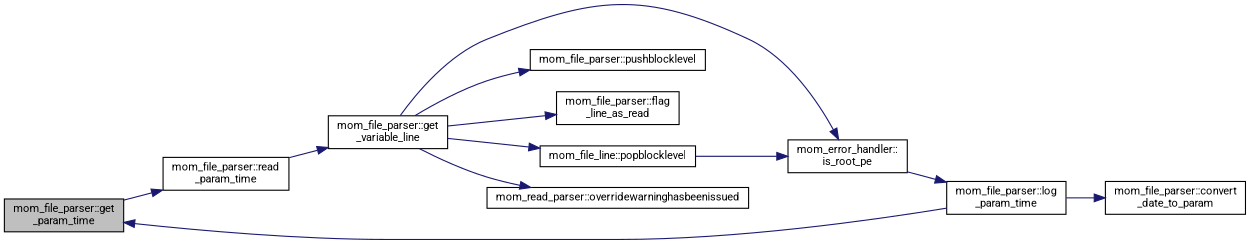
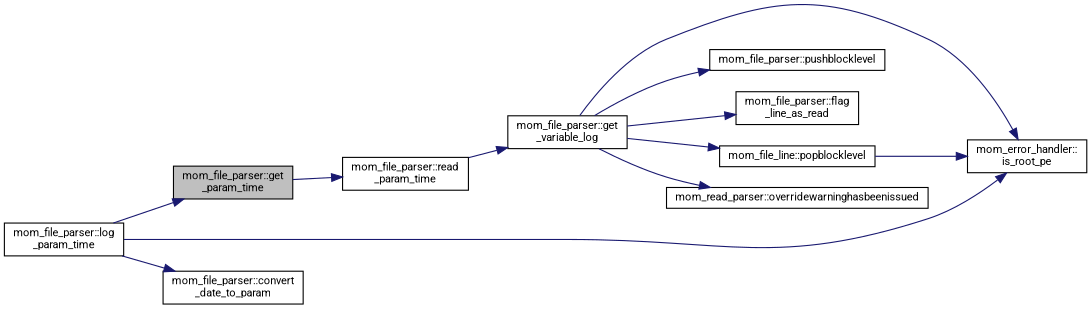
node "mom_file_parser::get _variable_line": label "mom_file_parser::get _variable_line" -> "mom_file_parser::get _variable_log"
edge "mom_error_handler:: is_root_pe" -> "mom_file_parser::log _param_time": reversed
